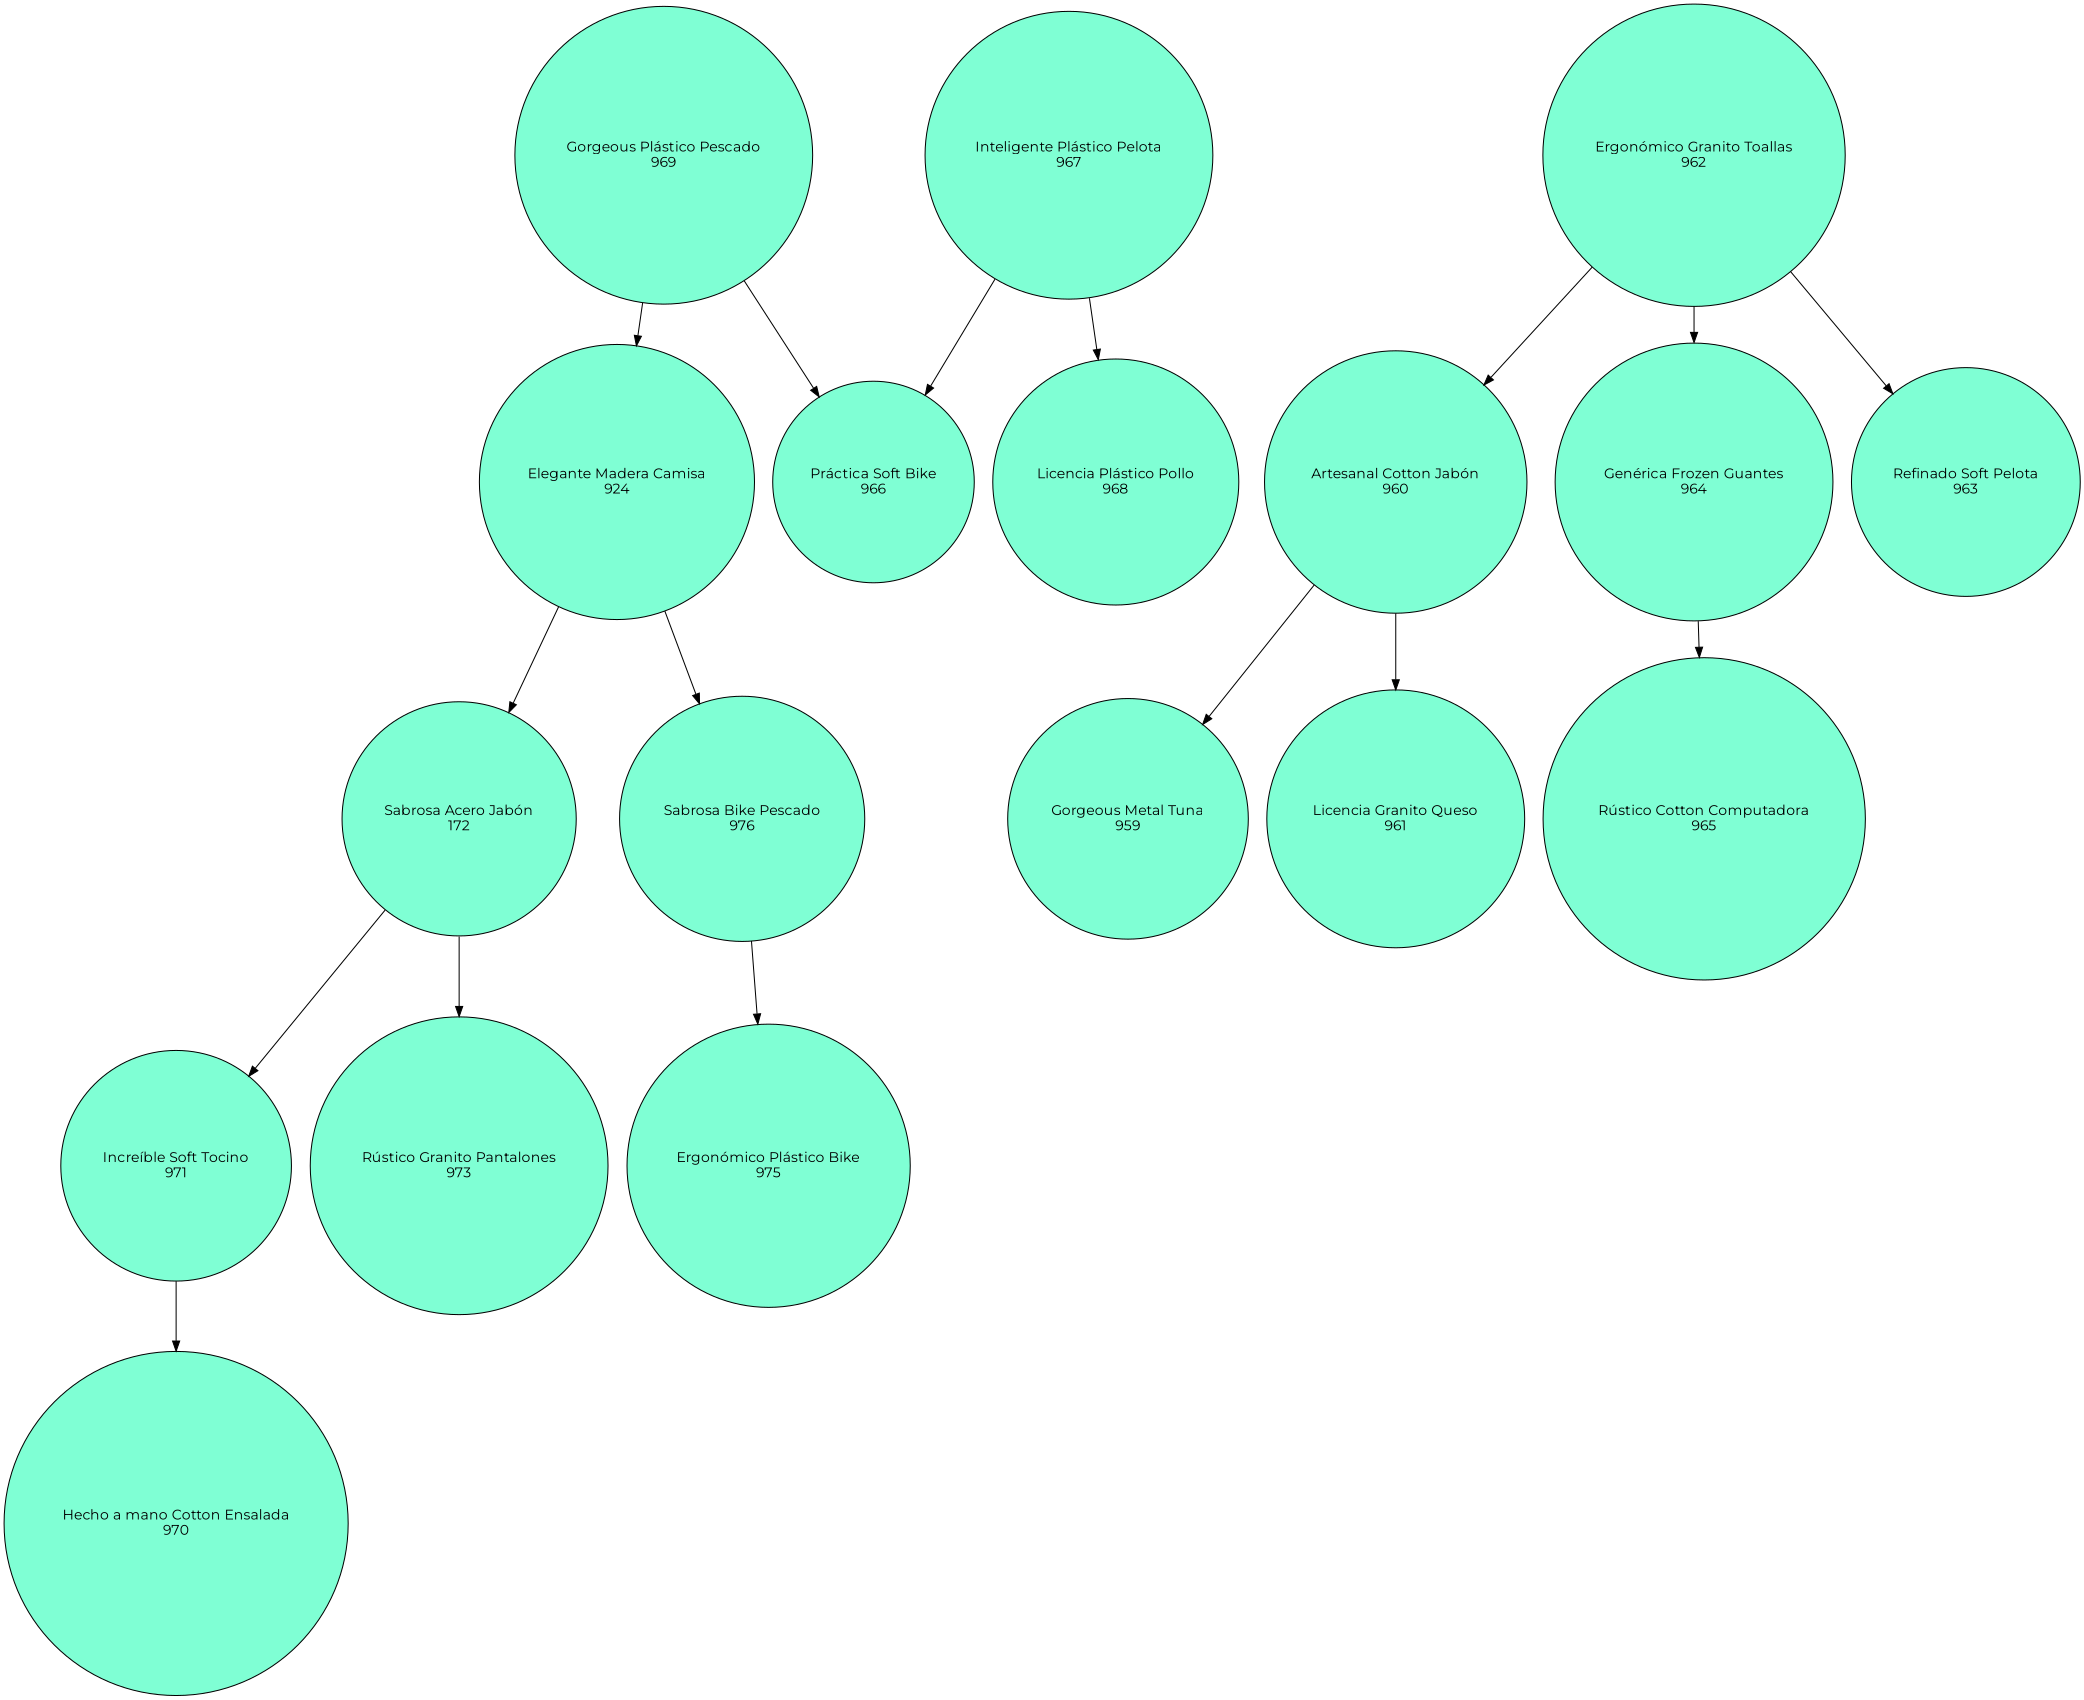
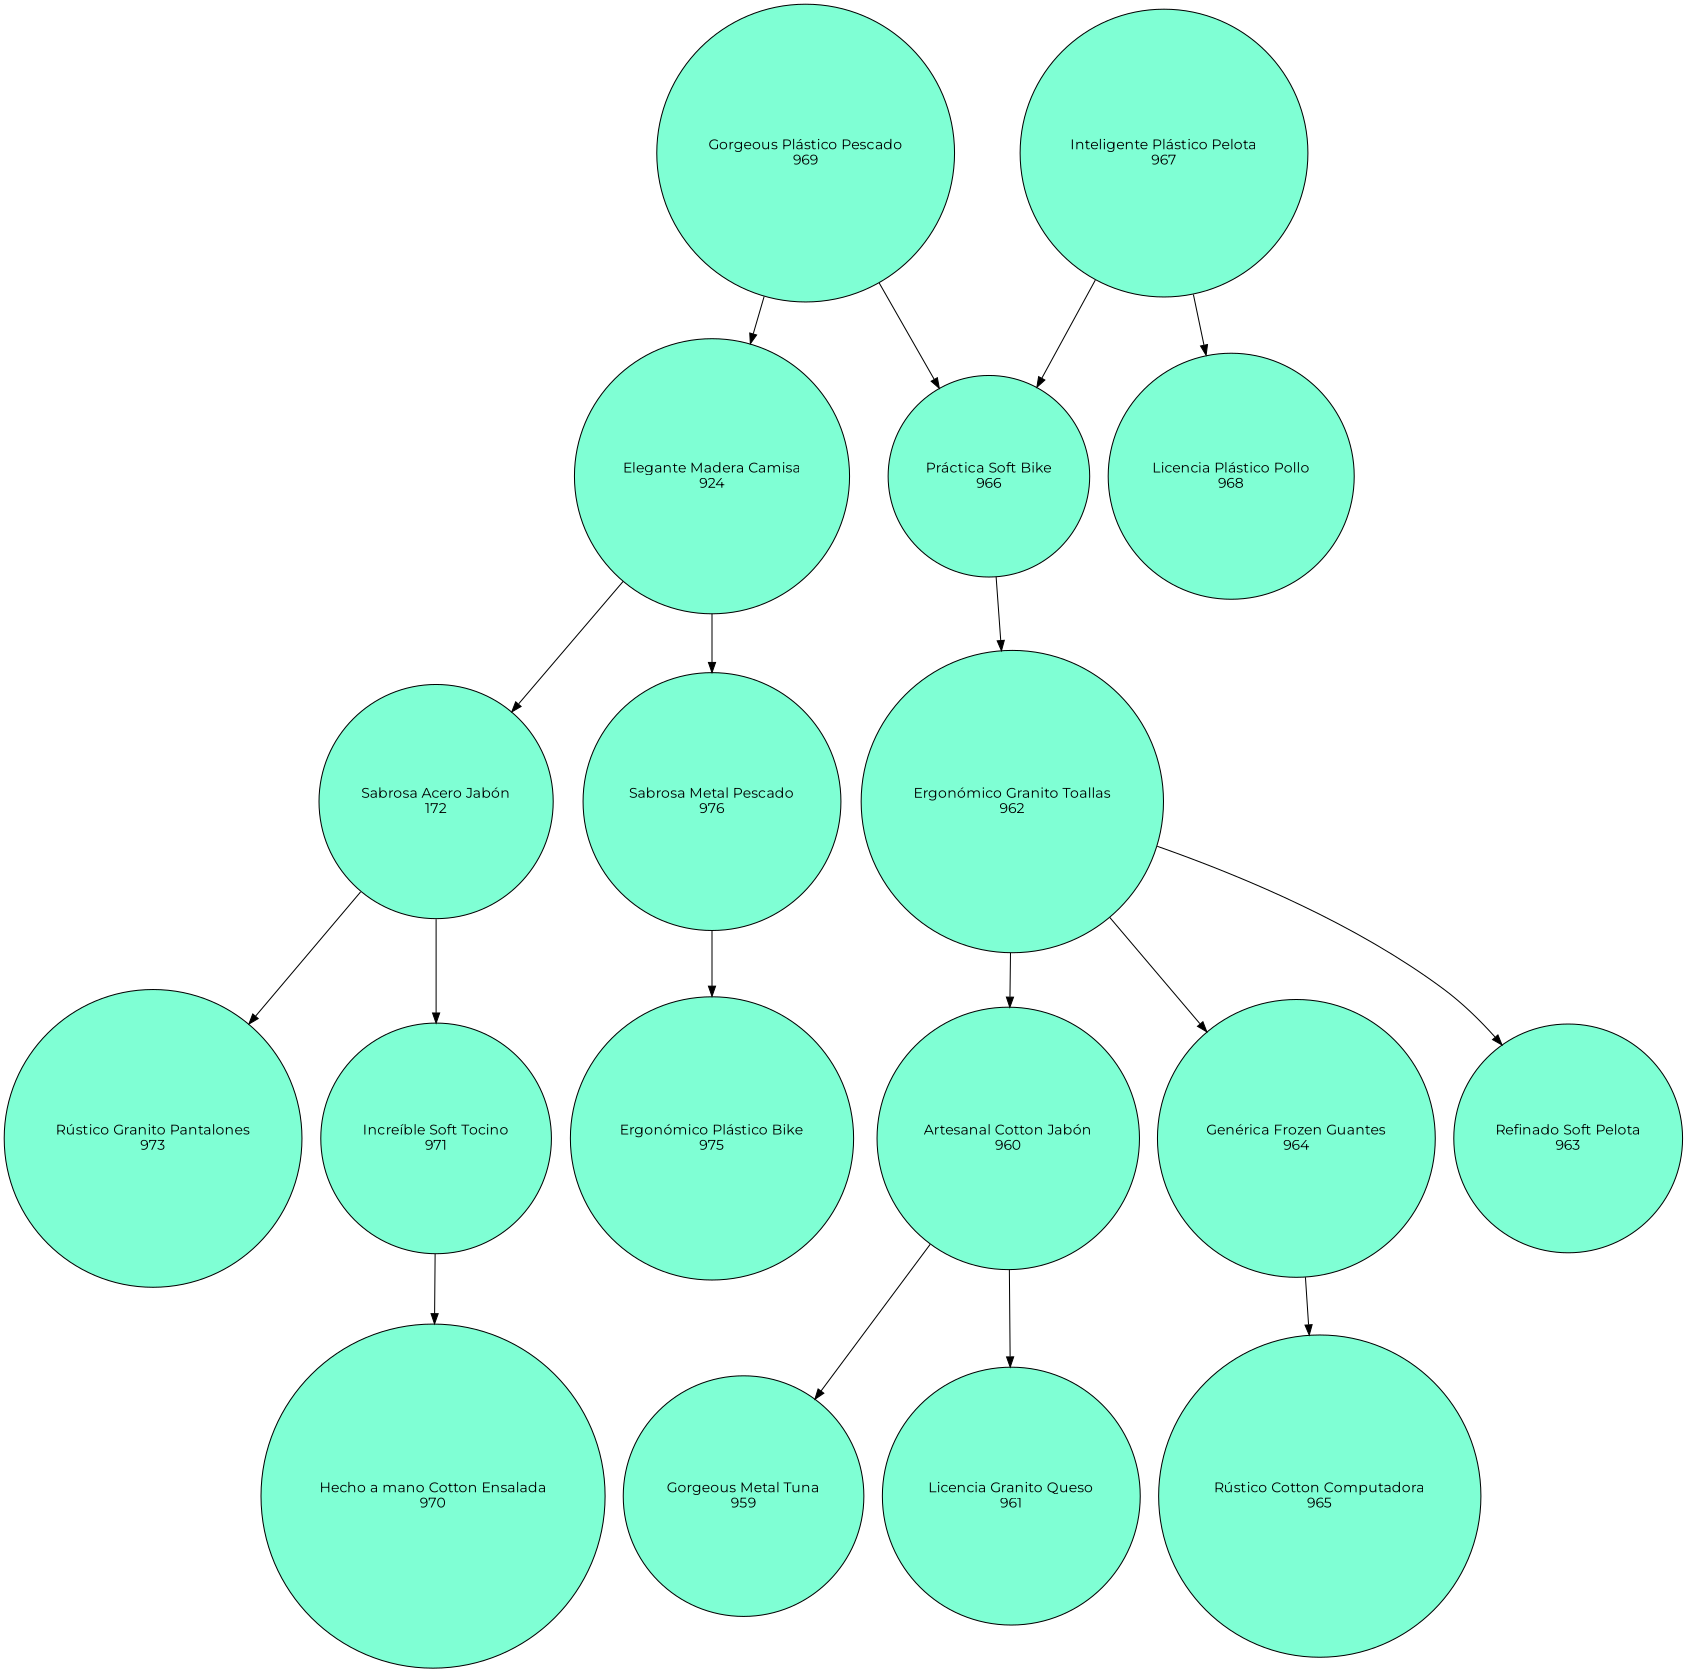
edge "Práctica Soft Bike 966" -> "Ergonómico Granito Toallas 962": added
node "Sabrosa Bike Pescado 976": label "Sabrosa Bike Pescado 976" -> "Sabrosa Metal Pescado 976"
